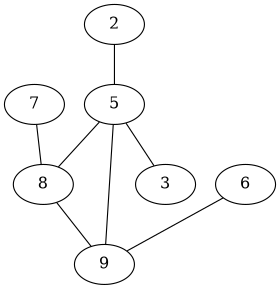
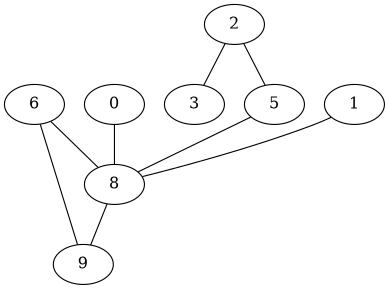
node "7": label "7" -> "1"
node "0": added
edge "6" -- "8": added
edge "5" -- "3": now "2" -- "3"
edge "5" -- "9": removed
